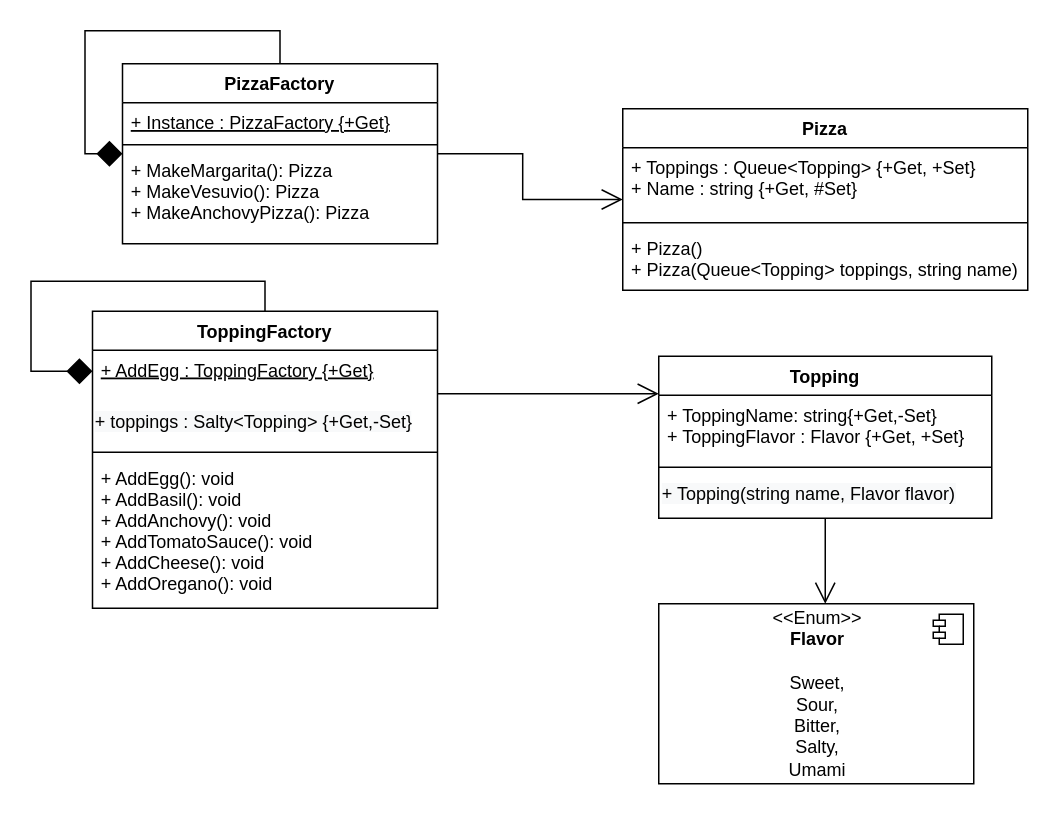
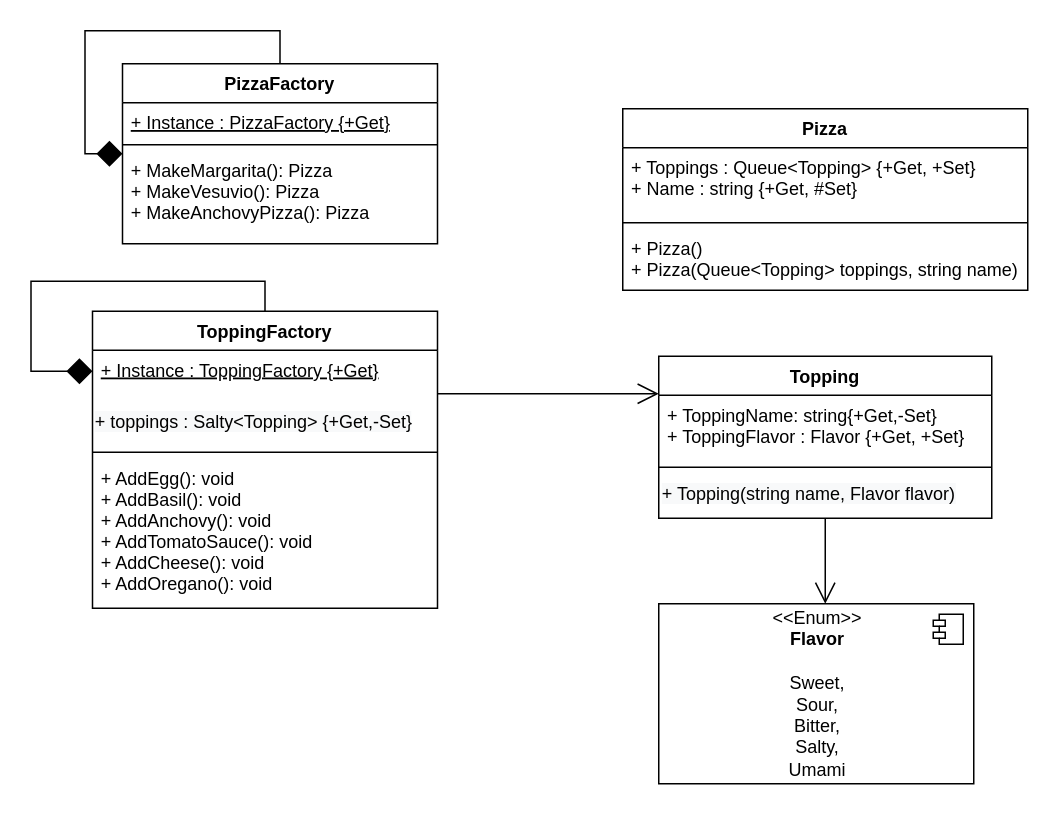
edge "PizzaFactory" -> "Pizza": removed
node "+ AddEgg : ToppingFactory {+Get}": label "+ AddEgg : ToppingFactory {+Get}" -> "+ Instance : ToppingFactory {+Get}"
